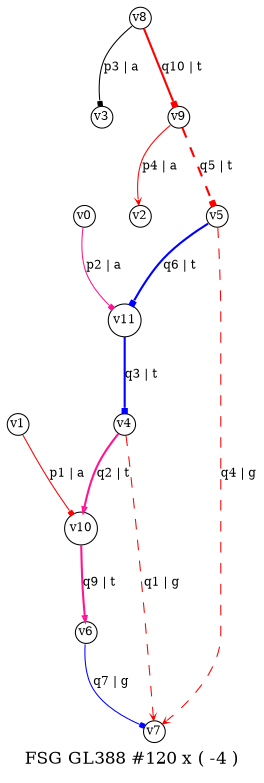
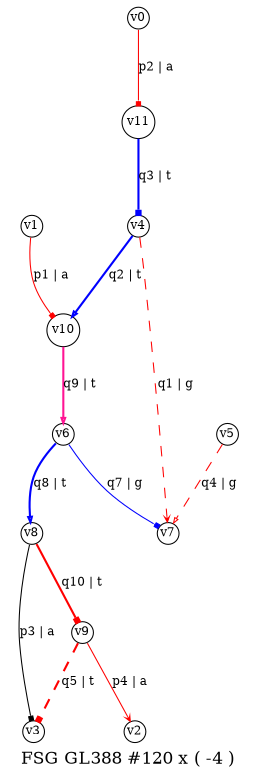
edge "v9" -> "v5": now "v9" -> "v3"
edge "v5" -> "v11": removed, label "q6 | t"
edge "v0" -> "v11": color deeppink -> red
edge "v4" -> "v10": color deeppink -> blue
edge "v6" -> "v8": added, label "q8 | t"
edge "v5" -> "v7": arrowhead vee -> onormal
